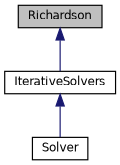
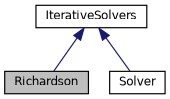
edge "IterativeSolvers" -> "Richardson": reversed
